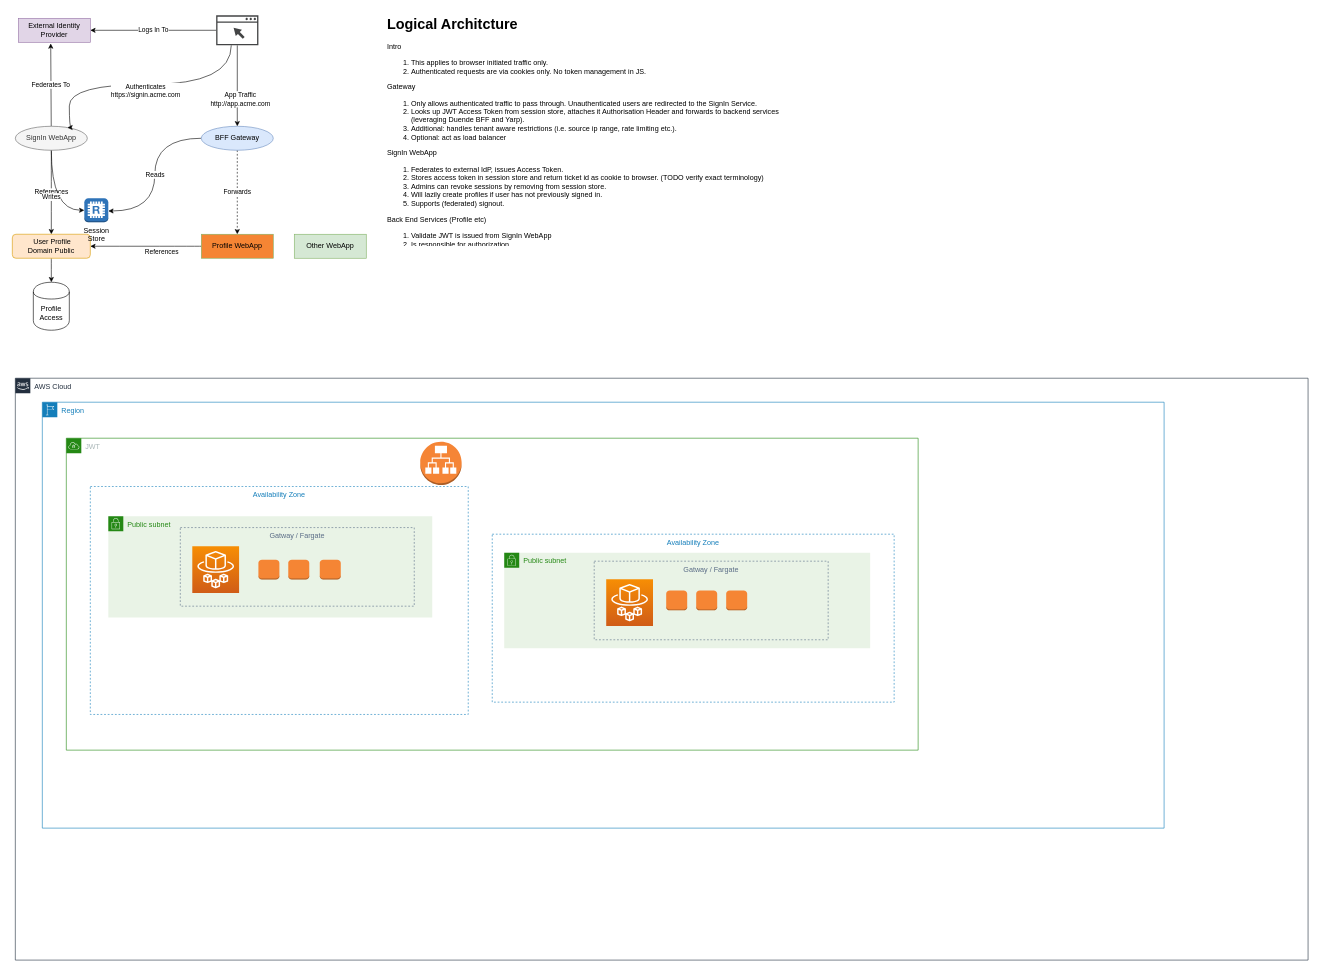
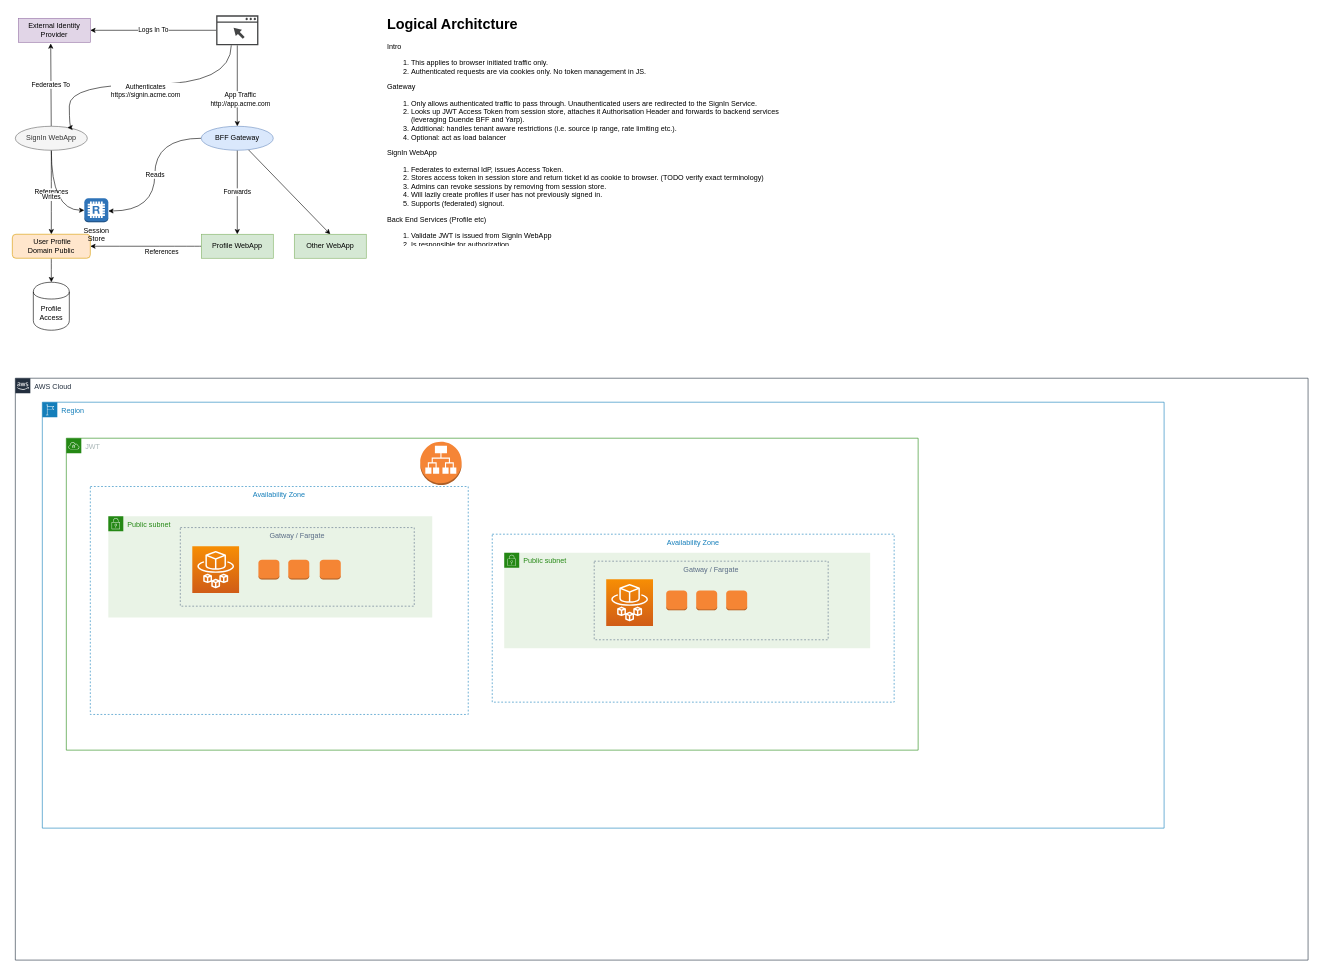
edge "BFF Gateway" -> "Other WebApp": added
edge "BFF Gateway" -> "Profile WebApp": style dashed -> solid
node "Profile WebApp": fillcolor #f58534 -> #d5e8d4
